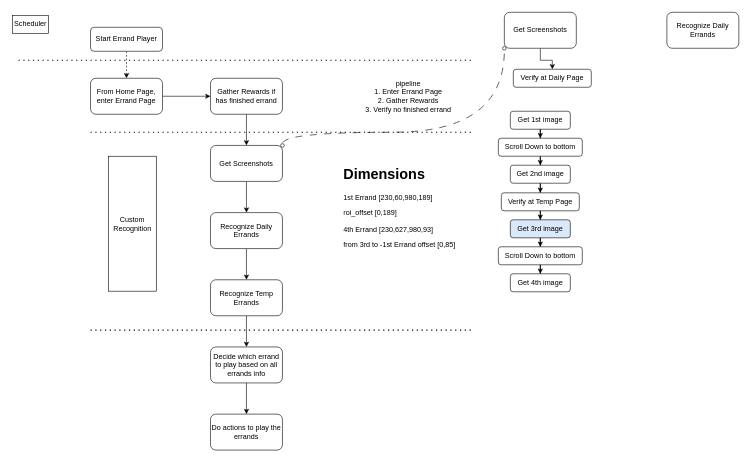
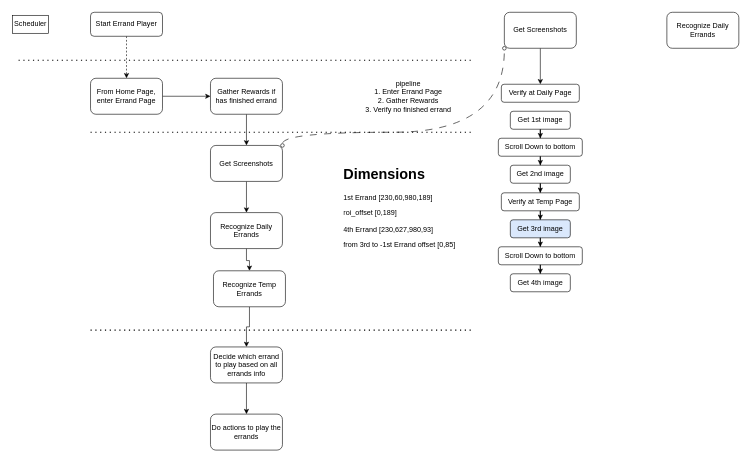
node "Start Errand Player": moved (126, 39) -> (126, 24)
node "Verify at Daily Page": moved (552, 78) -> (540, 93)
node "Custom Recognition": removed
node "Recognize Temp Errands": moved (246, 298) -> (249, 289)
